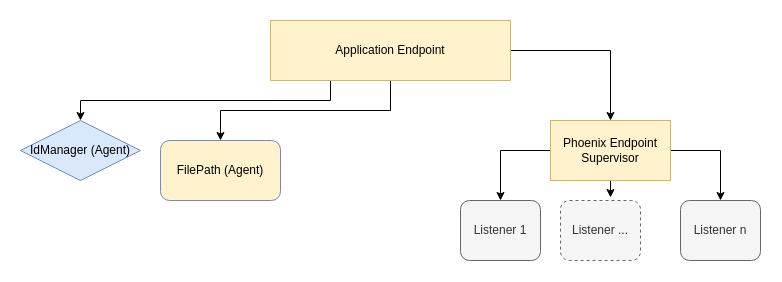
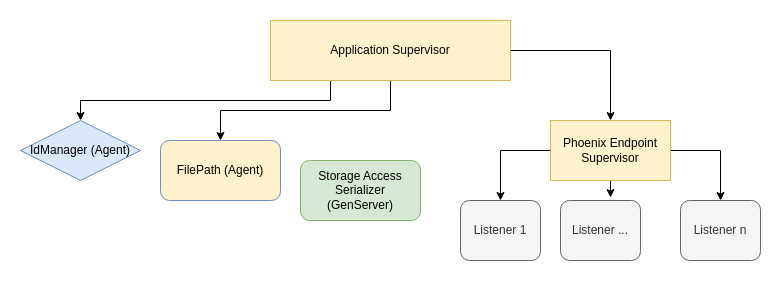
node "Application Endpoint": label "Application Endpoint" -> "Application Supervisor"
node "Storage Access Serializer (GenServer)": added
node "Listener ...": style dashed -> solid
